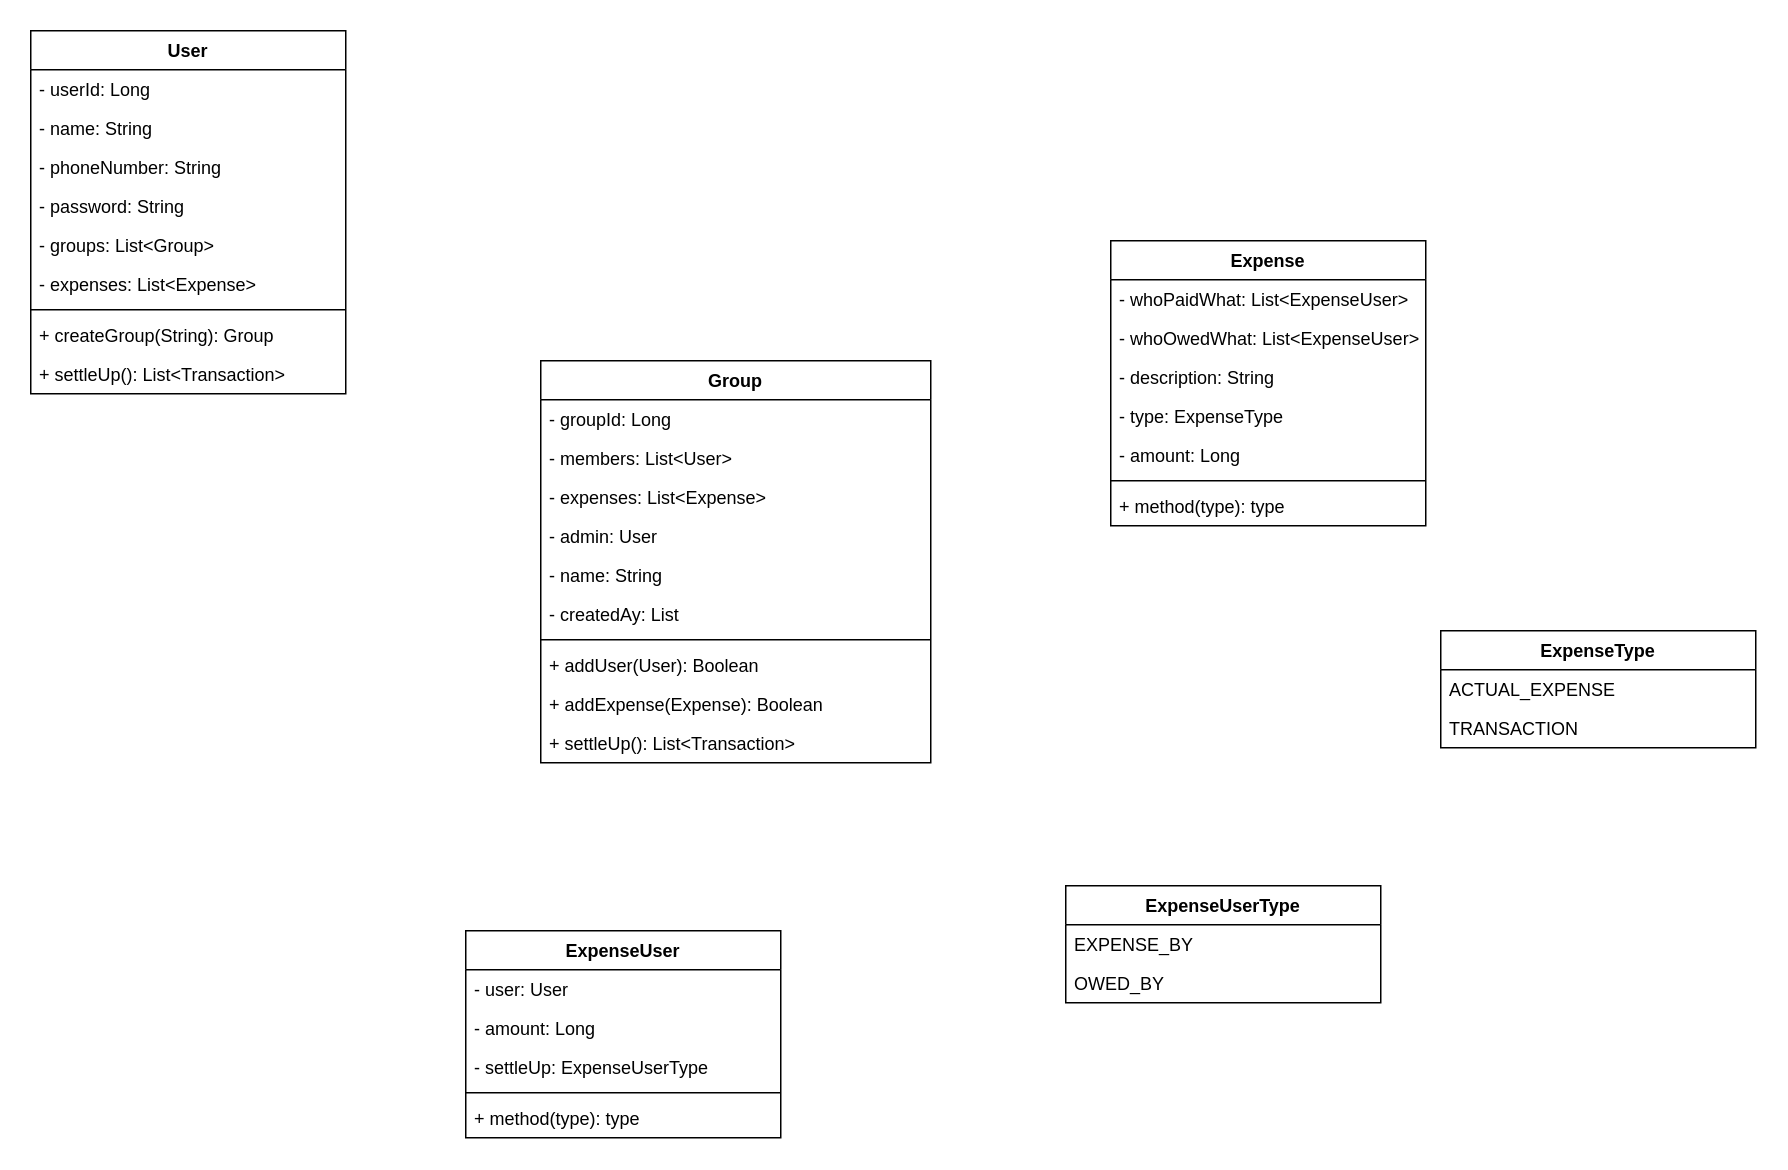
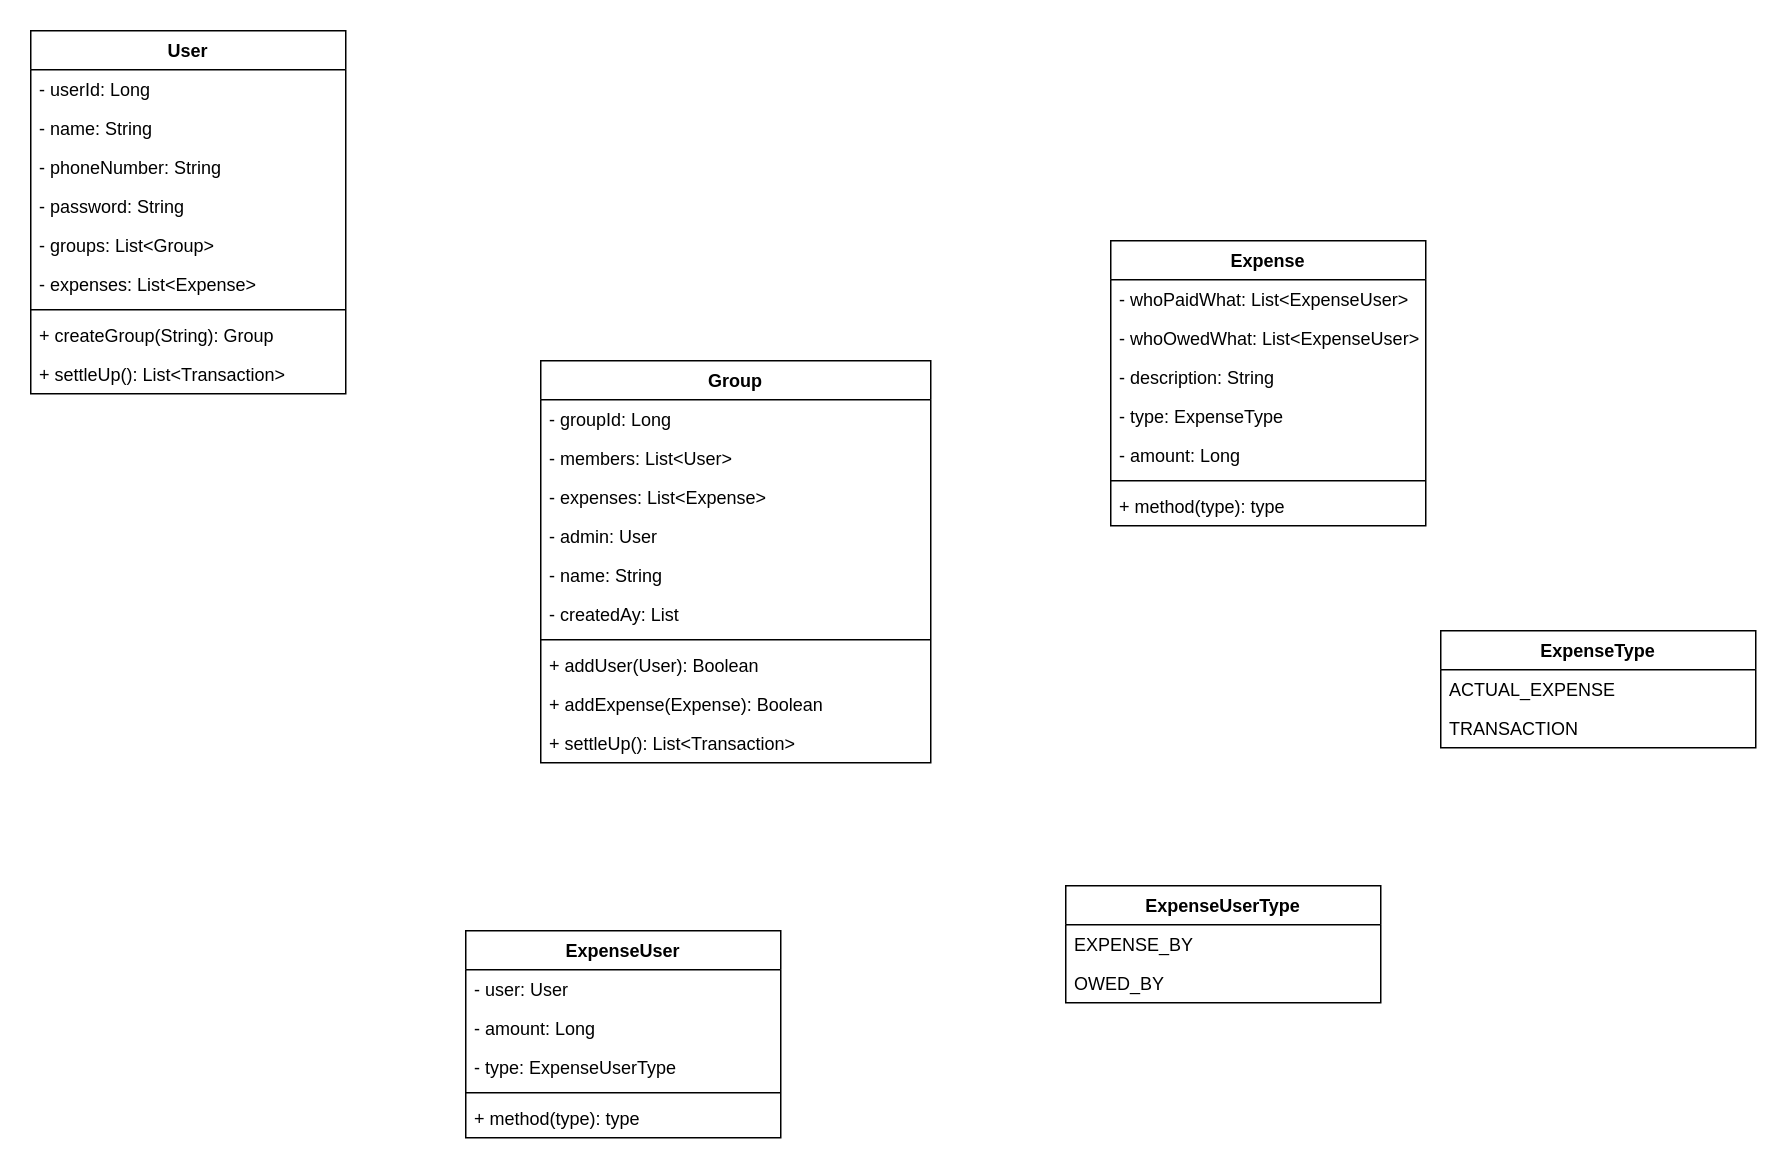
node "- settleUp: ExpenseUserType": label "- settleUp: ExpenseUserType" -> "- type: ExpenseUserType"
